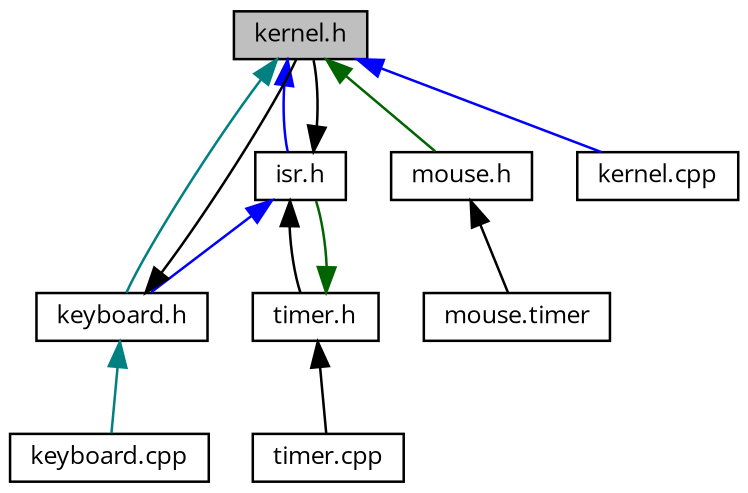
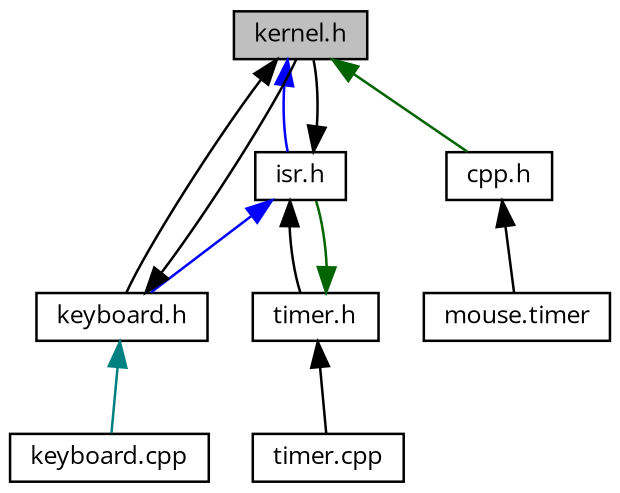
node "mouse.h": label "mouse.h" -> "cpp.h"
node "kernel.cpp": removed
edge "keyboard.h" -> "kernel.h": color teal -> black
